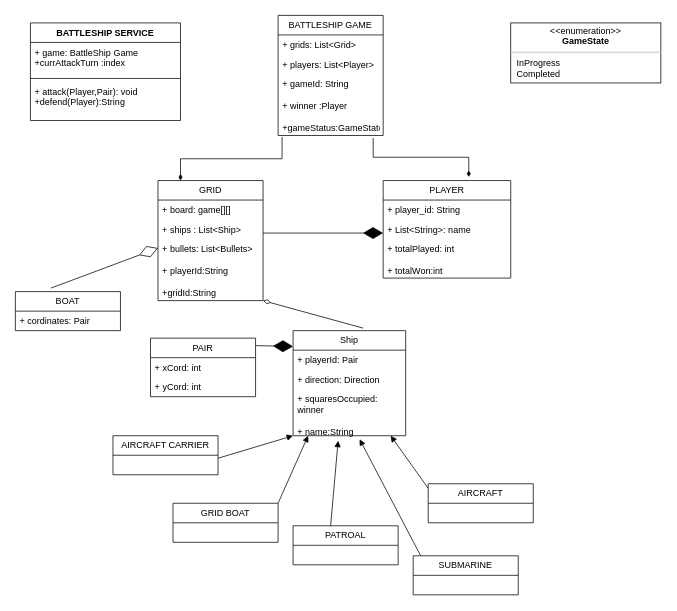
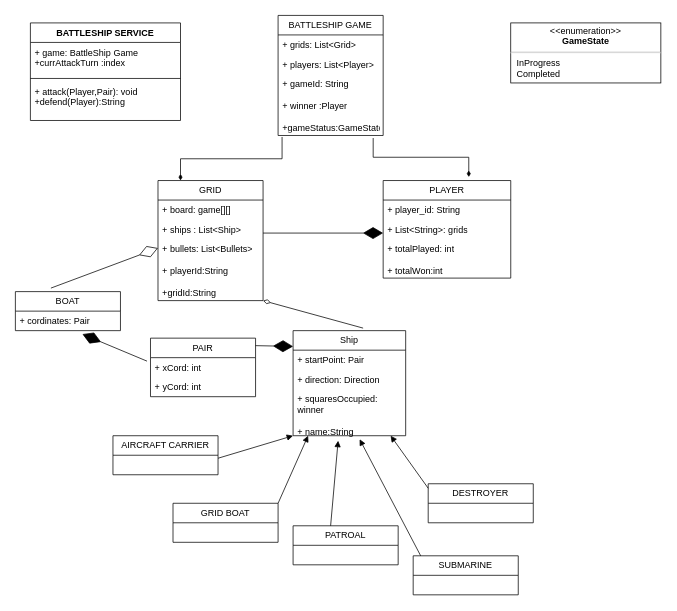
node "+ List<String>: name": label "+ List<String>: name" -> "+ List<String>: grids"
edge "+ xCord: int" -> "+ cordinates: Pair": added
node "+ playerId: Pair": label "+ playerId: Pair" -> "+ startPoint: Pair"
node "AIRCRAFT": label "AIRCRAFT" -> "DESTROYER"
